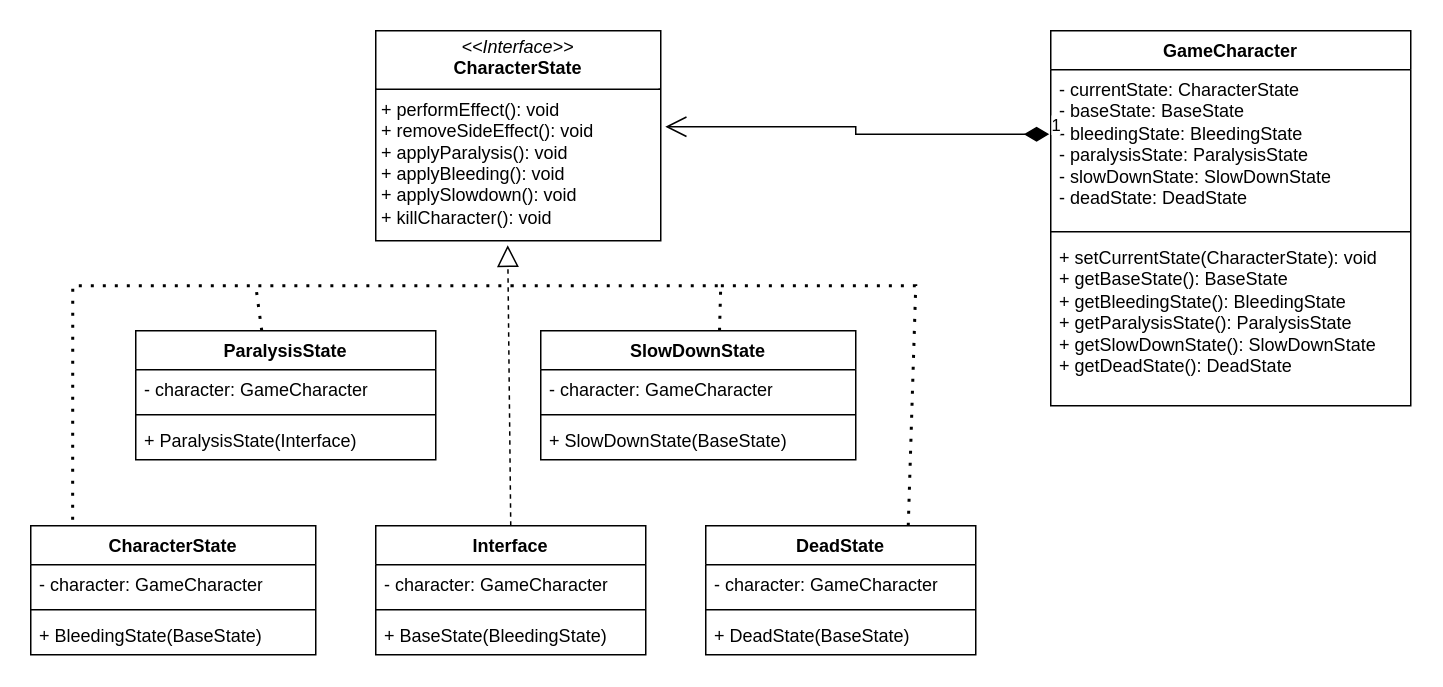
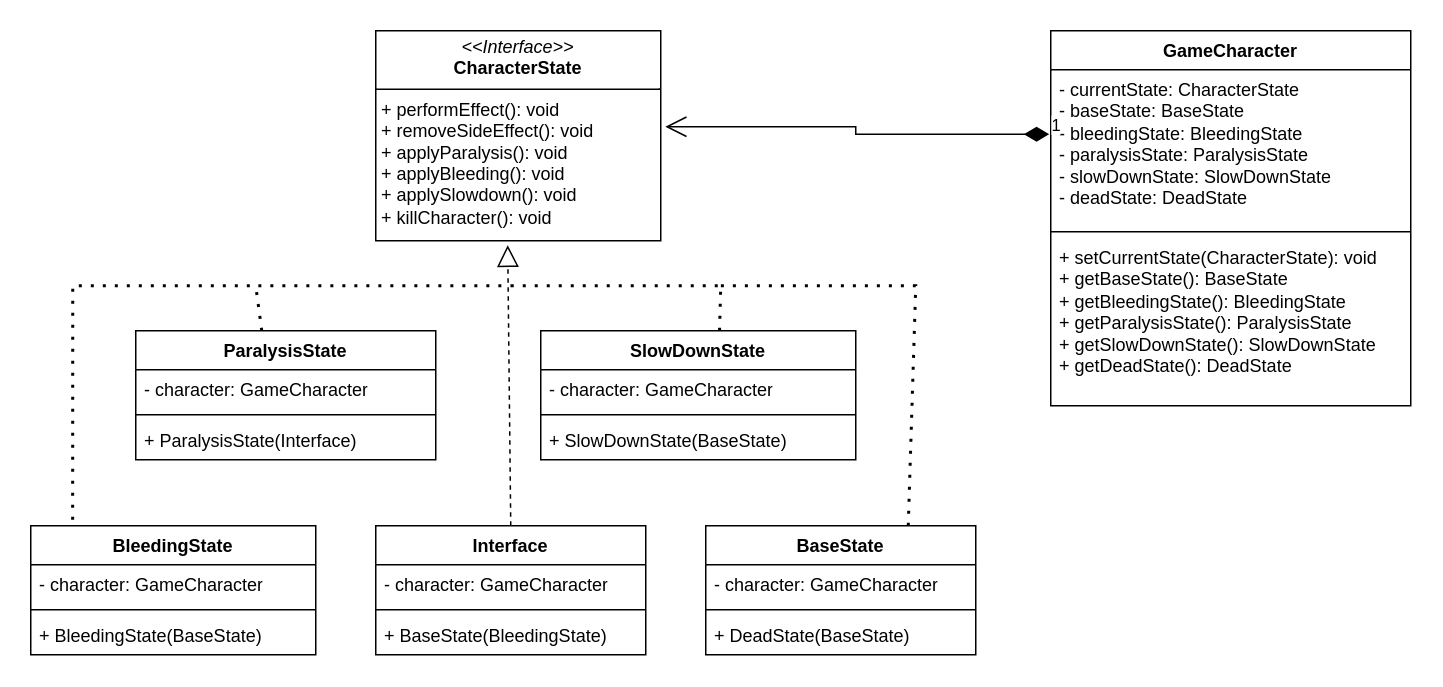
node "CharacterState": label "CharacterState" -> "BleedingState"
node "DeadState": label "DeadState" -> "BaseState"
